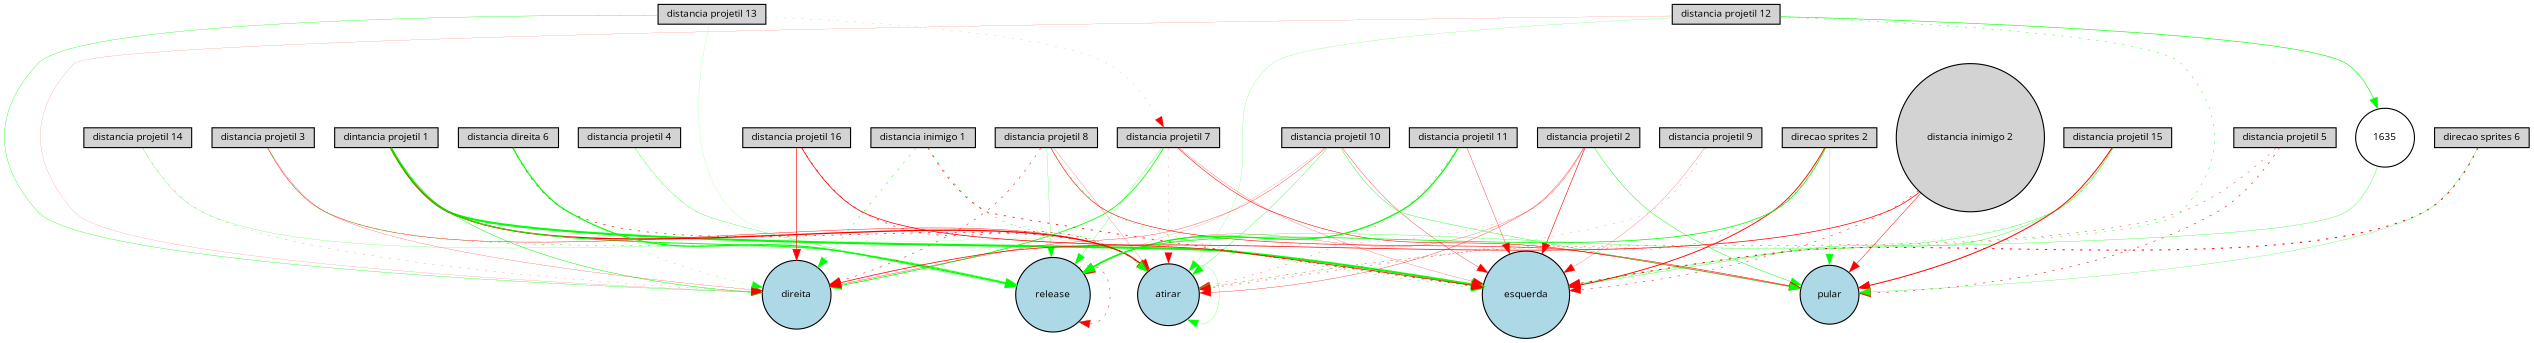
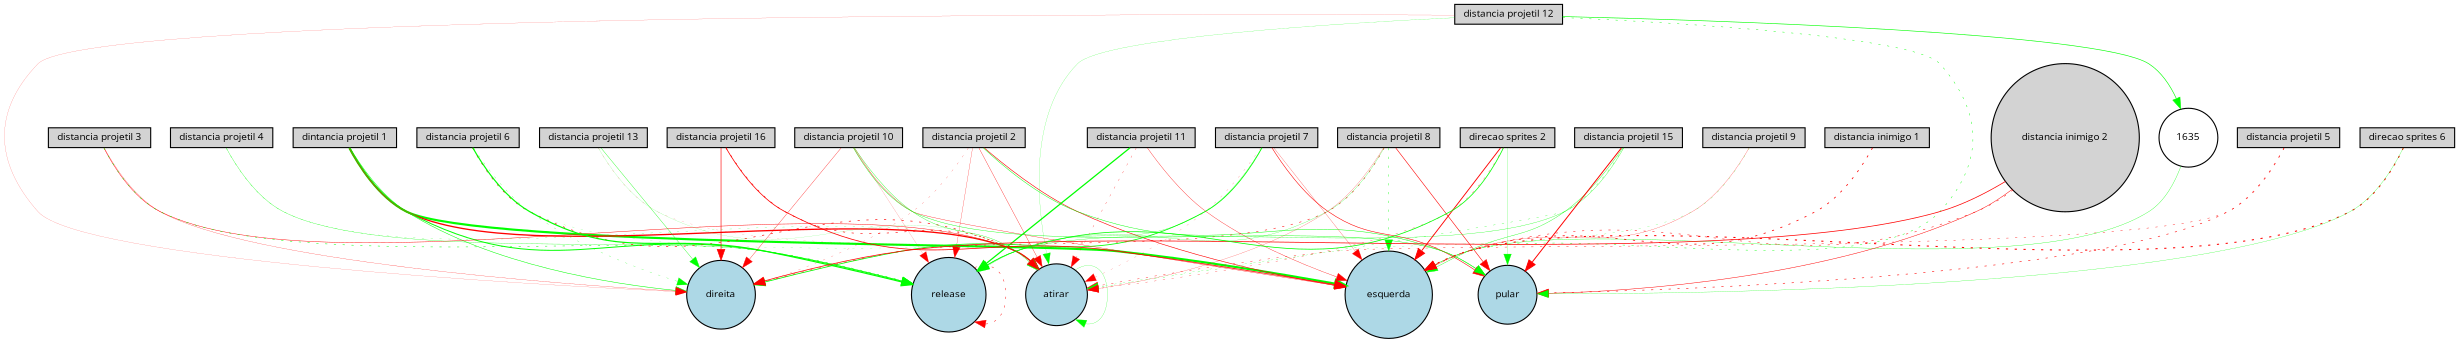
edge "distancia projetil 13" -> "distancia projetil 7": now "distancia projetil 13" -> "esquerda"
node "distancia projetil 14": removed
node "distancia direita 6": label "distancia direita 6" -> "distancia projetil 6"
edge "distancia inimigo 1" -> "direita": removed
edge "distancia inimigo 1" -> "atirar": removed
edge "distancia projetil 9" -> "atirar": color red -> green
